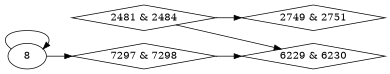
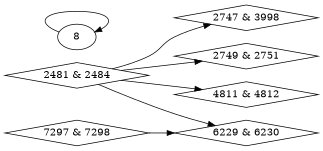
node "2747 & 3998": added
edge "8" -> "7297 & 7298": removed
node "4811 & 4812": added
